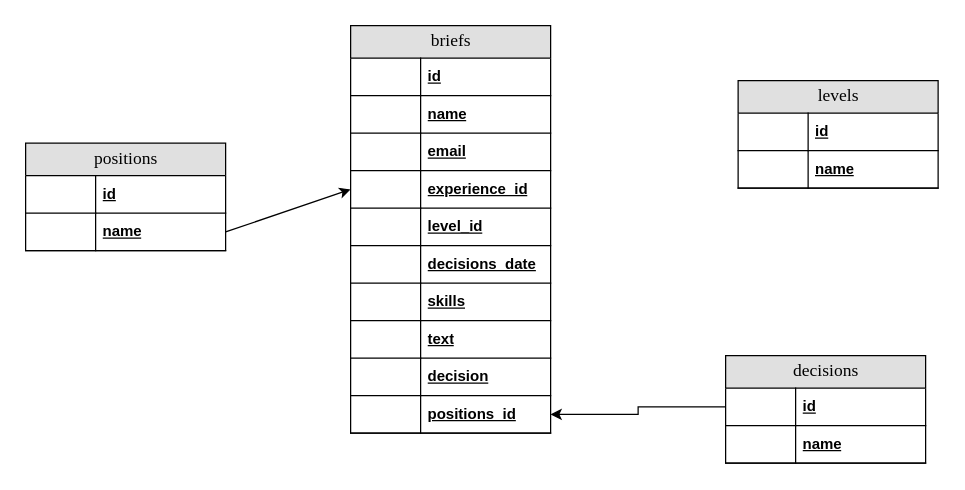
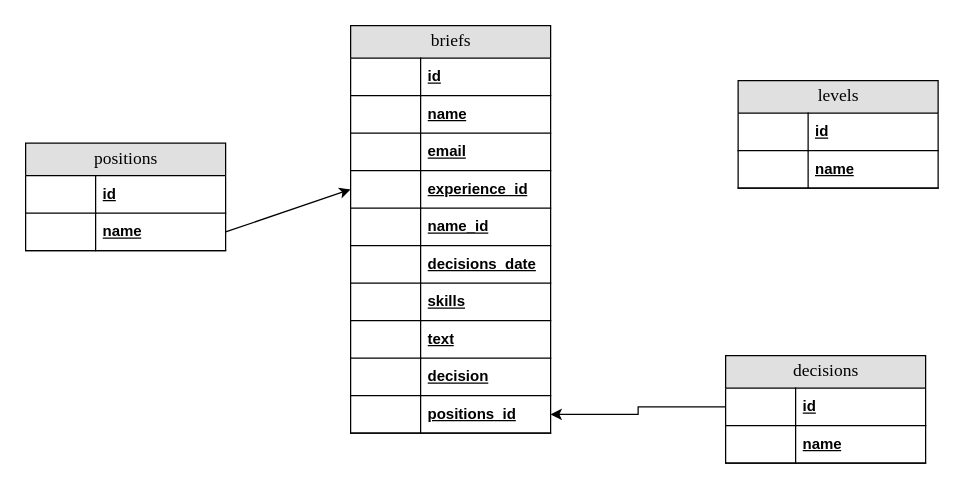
node "level_id": label "level_id" -> "name_id"
